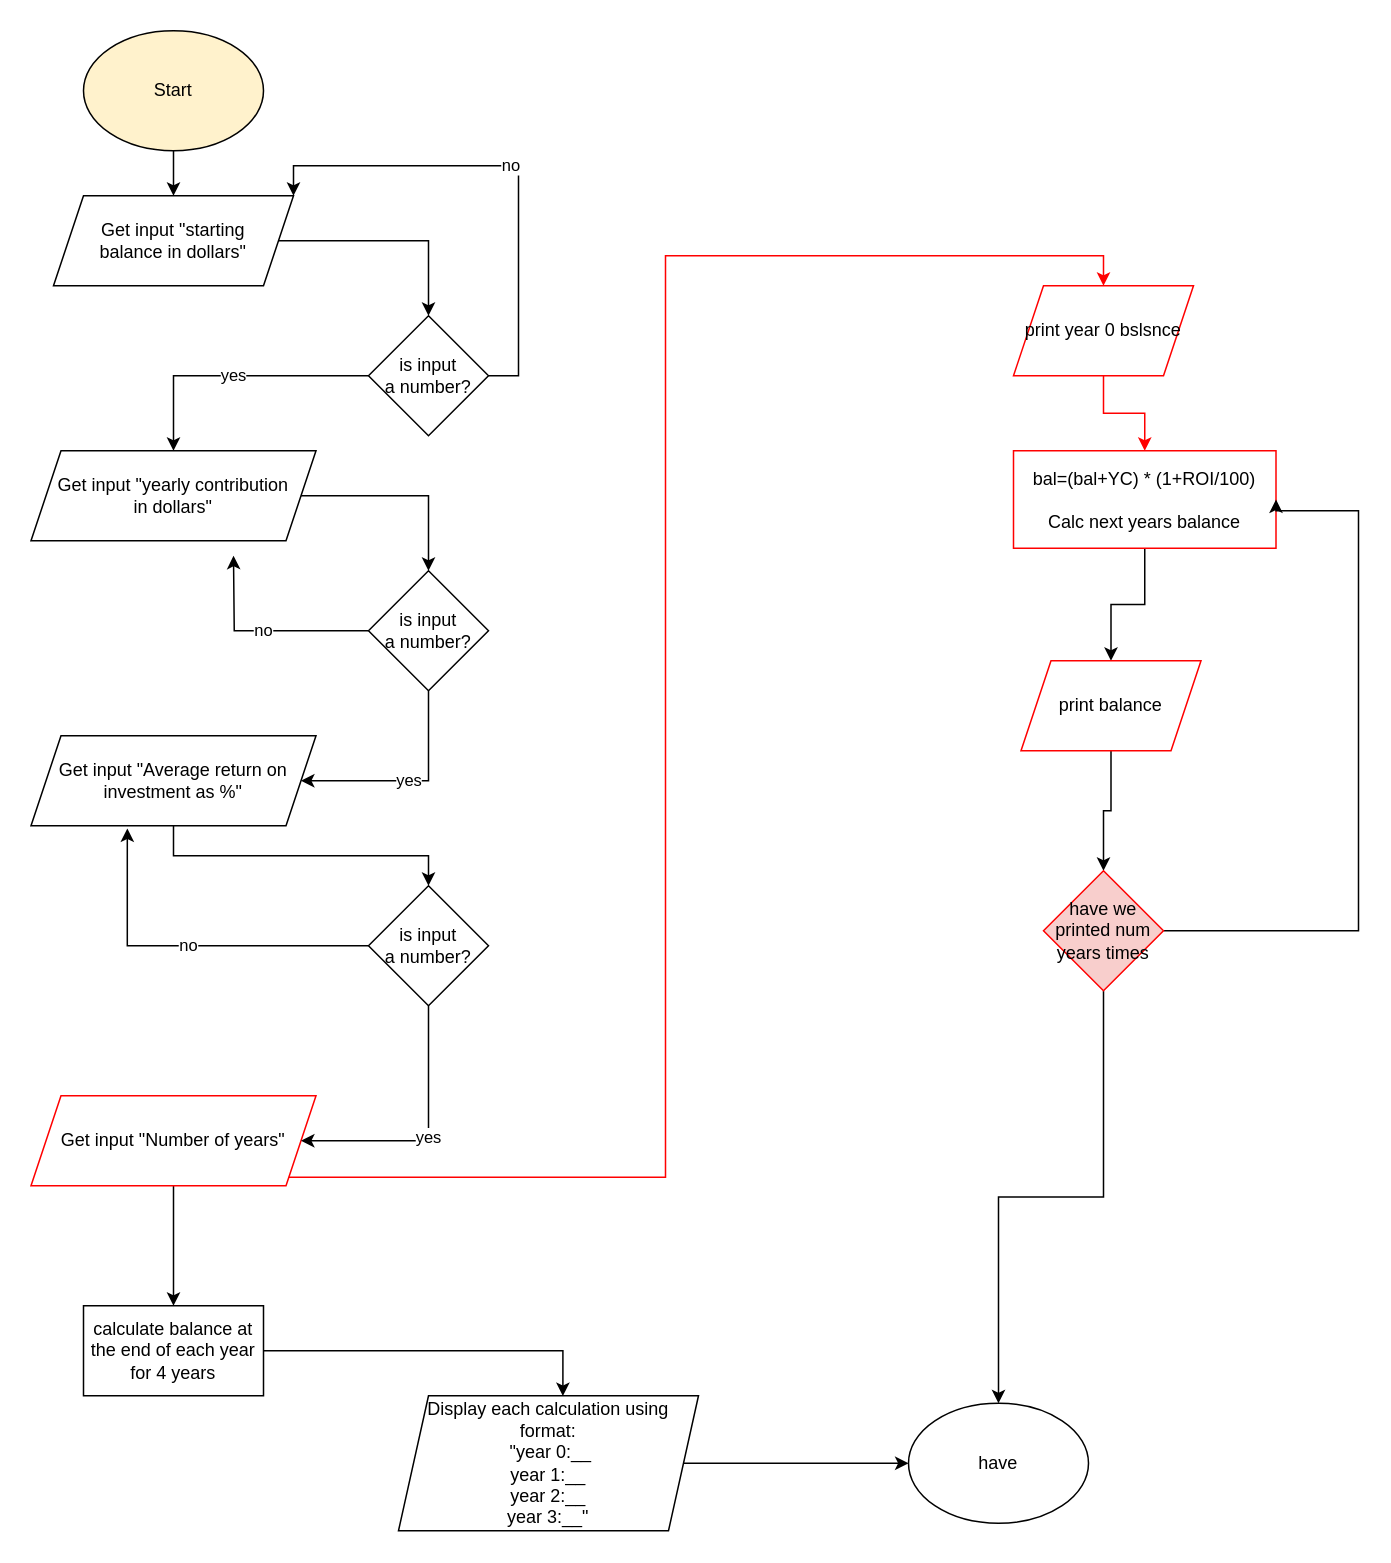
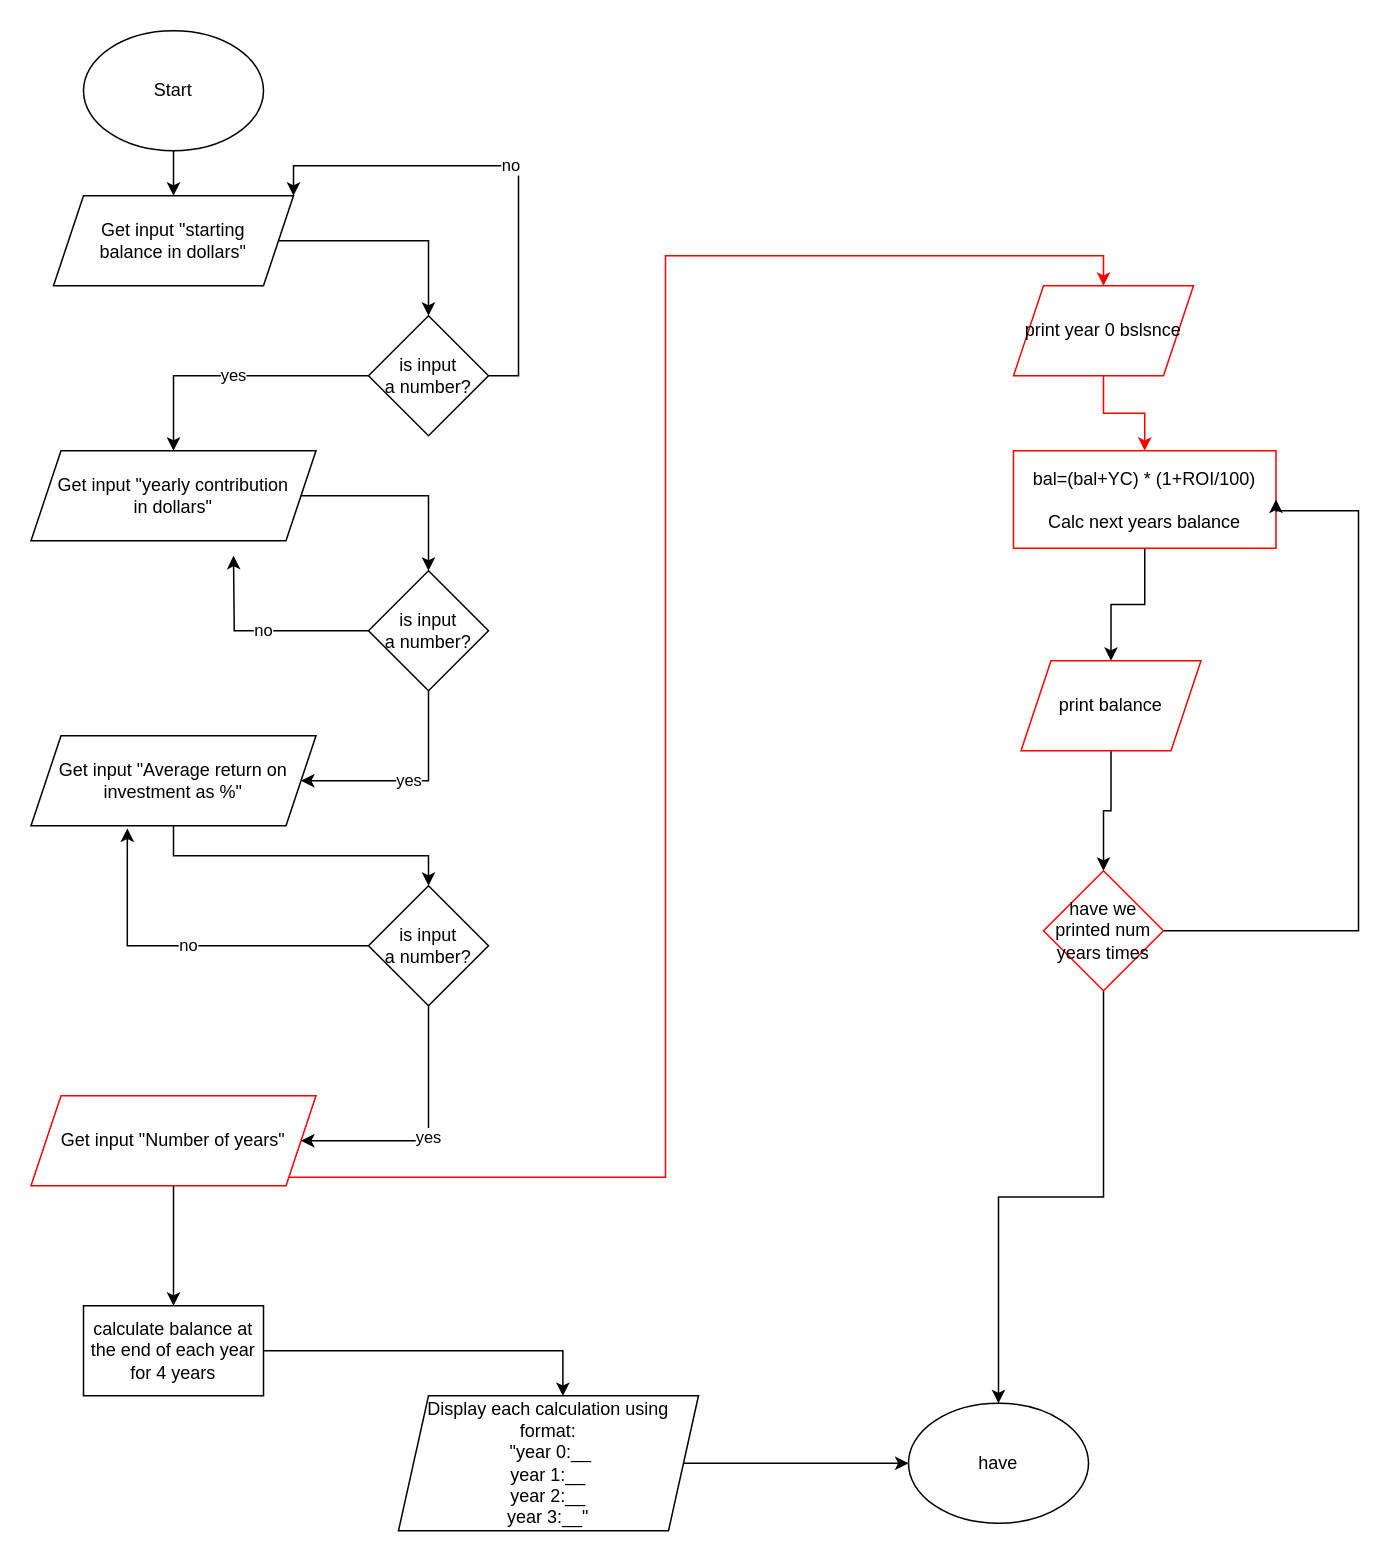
node "Start": fillcolor #fff2cc -> #ffffff
node "have we printed num years times": fillcolor #f8cecc -> #ffffff
